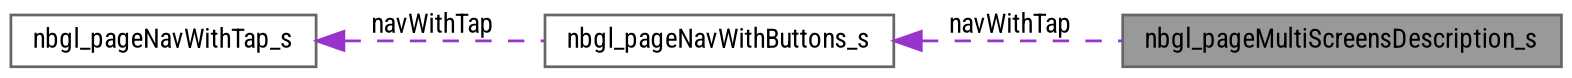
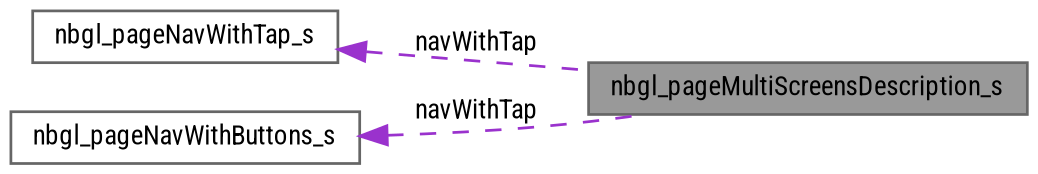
edge "nbgl_pageNavWithButtons_s" -> "nbgl_pageNavWithTap_s": now "nbgl_pageMultiScreensDescription_s" -> "nbgl_pageNavWithTap_s"
